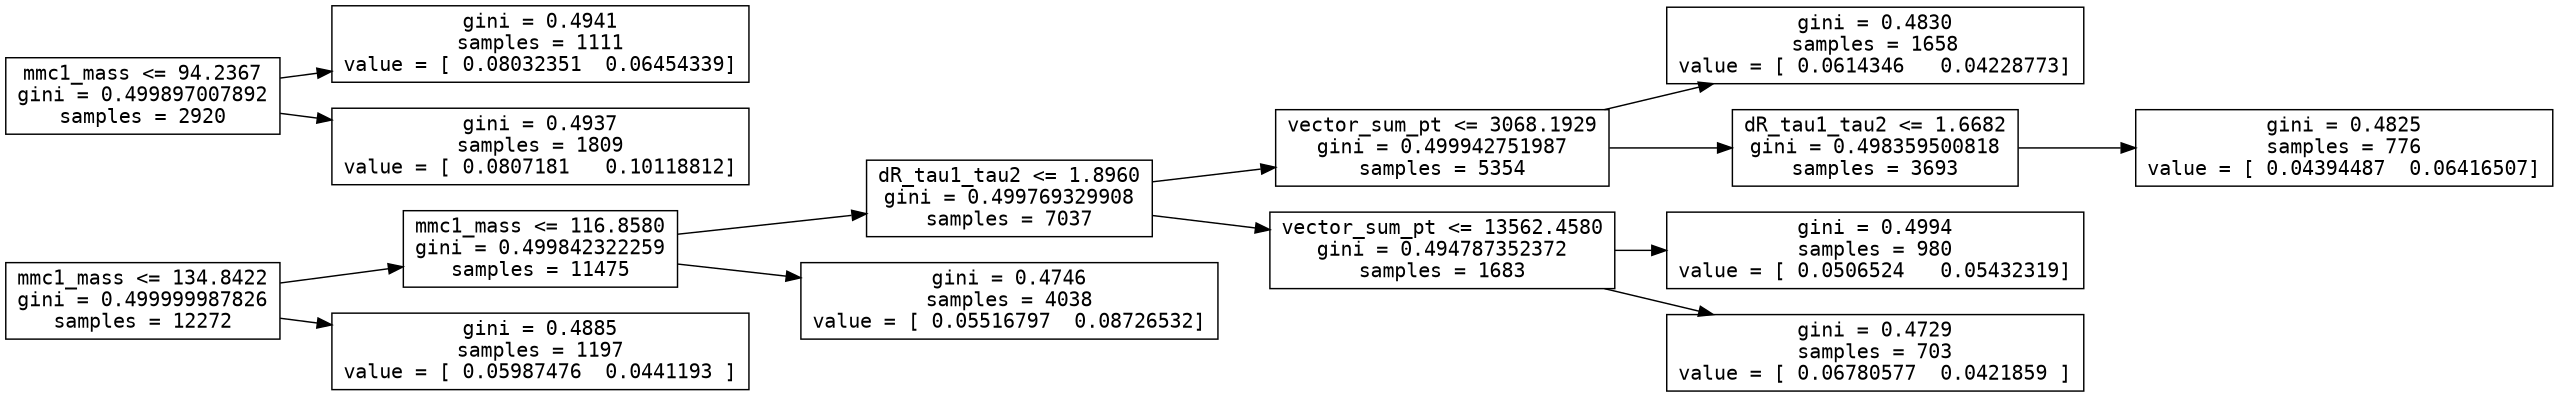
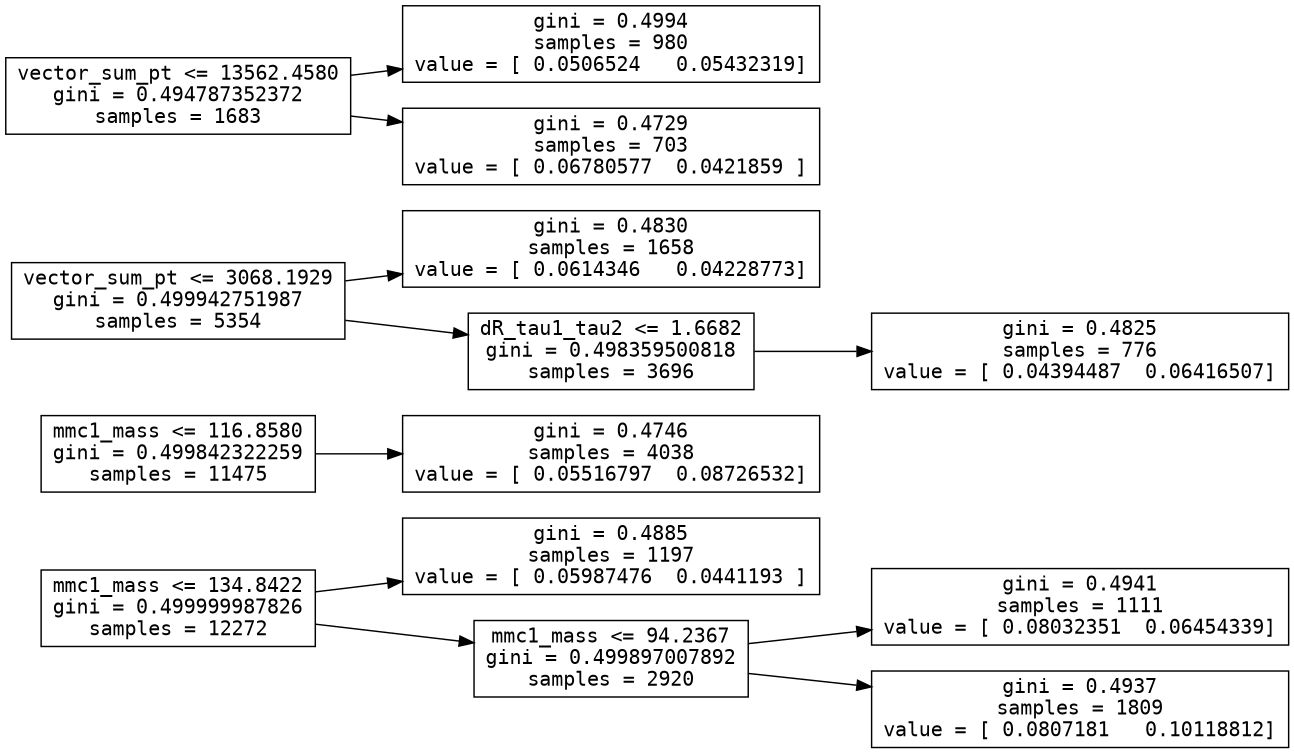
node "dR_tau1_tau2 <= 1.6682 gini = 0.498359500818 samples = 3693": label "dR_tau1_tau2 <= 1.6682 gini = 0.498359500818 samples = 3693" -> "dR_tau1_tau2 <= 1.6682 gini = 0.498359500818 samples = 3696"
node "dR_tau1_tau2 <= 1.8960 gini = 0.499769329908 samples = 7037": removed
edge "mmc1_mass <= 134.8422 gini = 0.499999987826 samples = 12272" -> "mmc1_mass <= 116.8580 gini = 0.499842322259 samples = 11475": now "mmc1_mass <= 134.8422 gini = 0.499999987826 samples = 12272" -> "mmc1_mass <= 94.2367 gini = 0.499897007892 samples = 2920"
